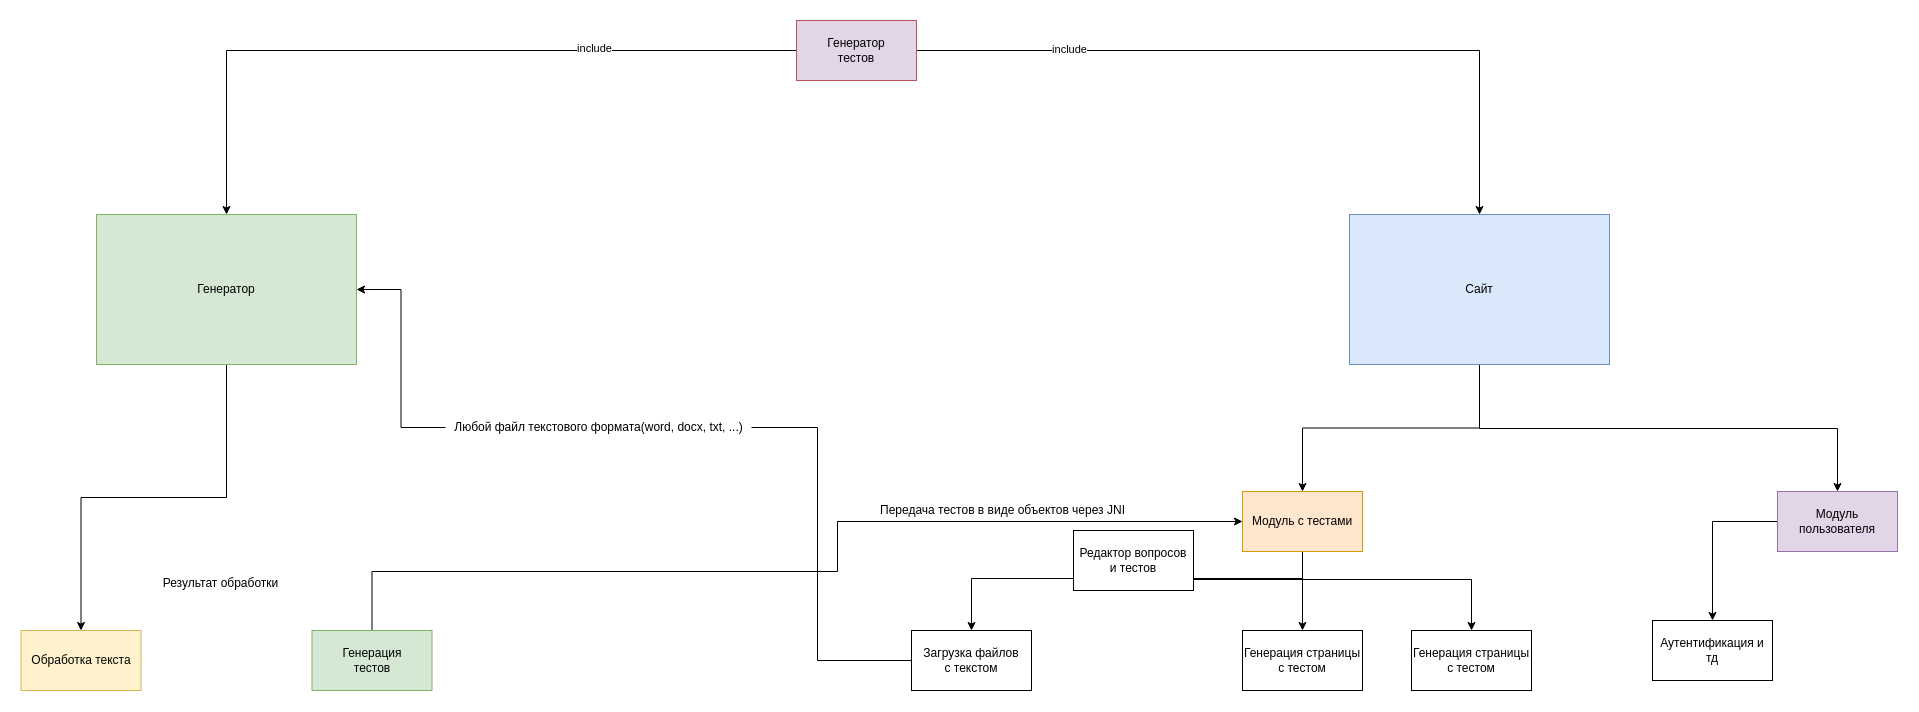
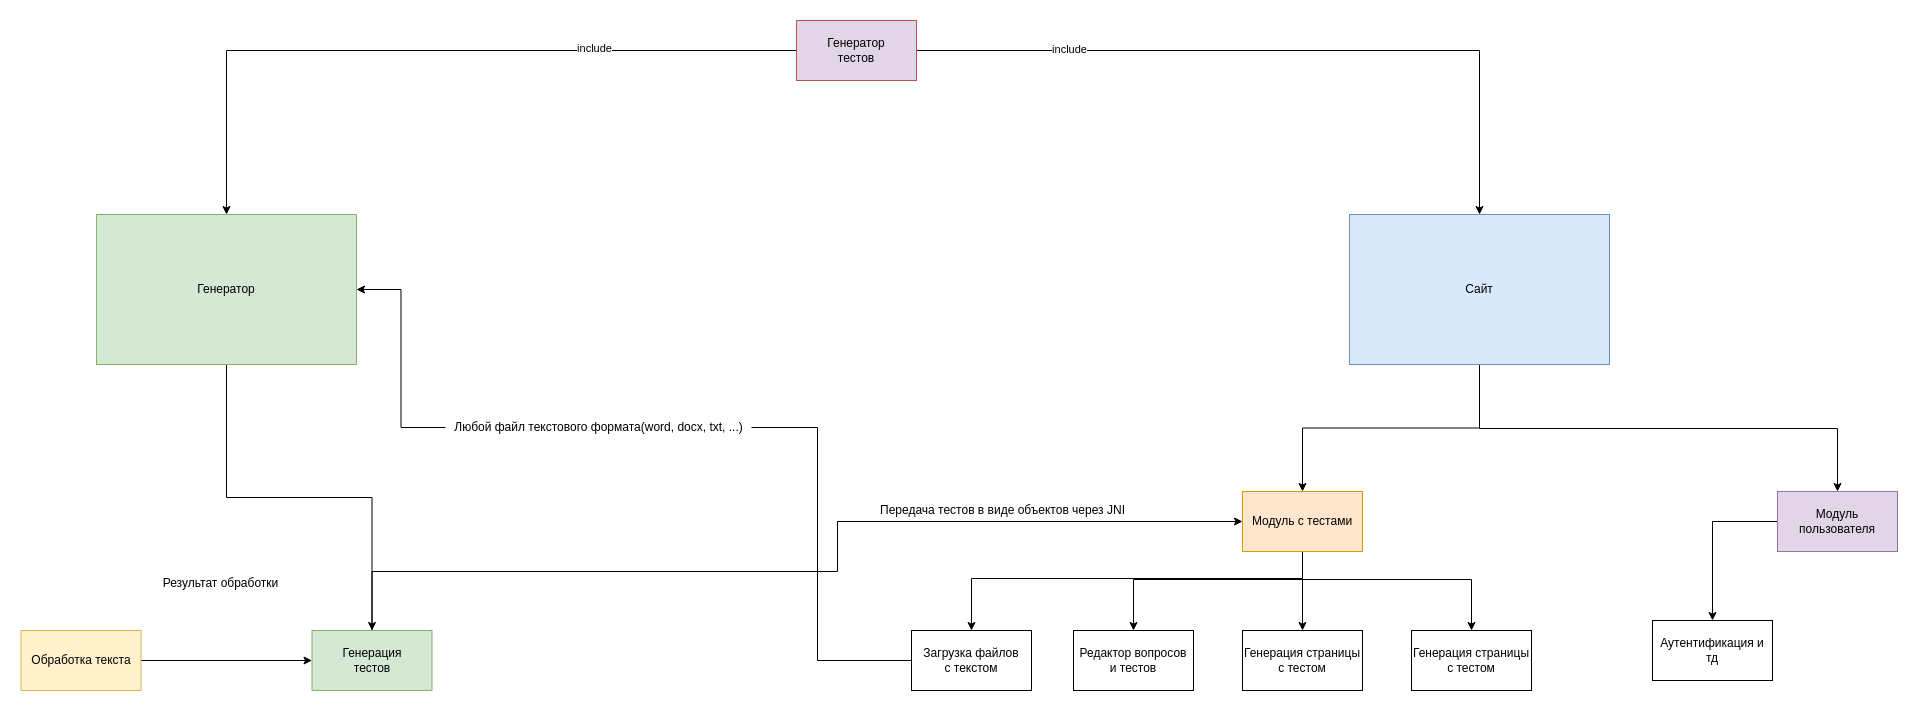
edge "Генератор" -> "Обработка текста": now "Генератор" -> "Генерация тестов"
node "Редактор вопросов и тестов": moved (1134, 561) -> (1134, 661)
edge "Обработка текста" -> "Генерация тестов": added
